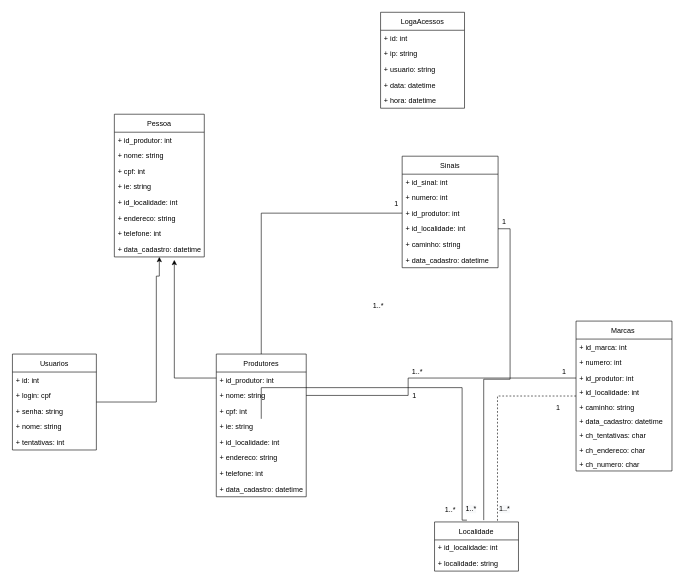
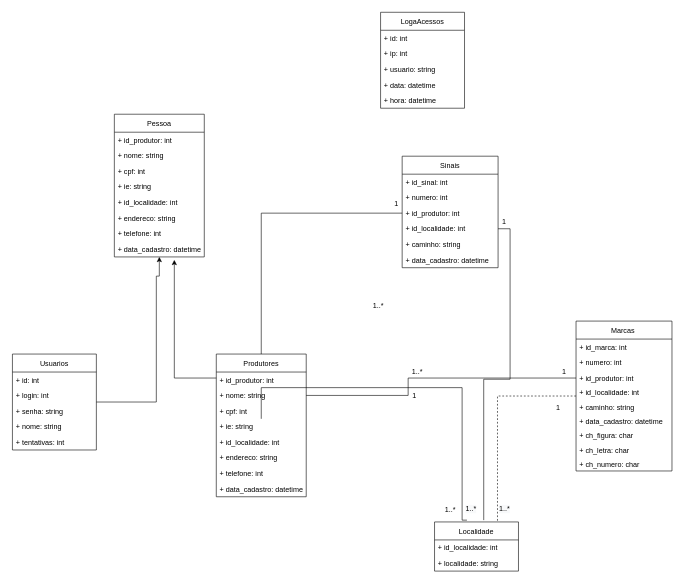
node "+ ip: string": label "+ ip: string" -> "+ ip: int"
node "+ login: cpf": label "+ login: cpf" -> "+ login: int"
node "+ ch_tentativas: char": label "+ ch_tentativas: char" -> "+ ch_figura: char"
node "+ ch_endereco: char": label "+ ch_endereco: char" -> "+ ch_letra: char"
